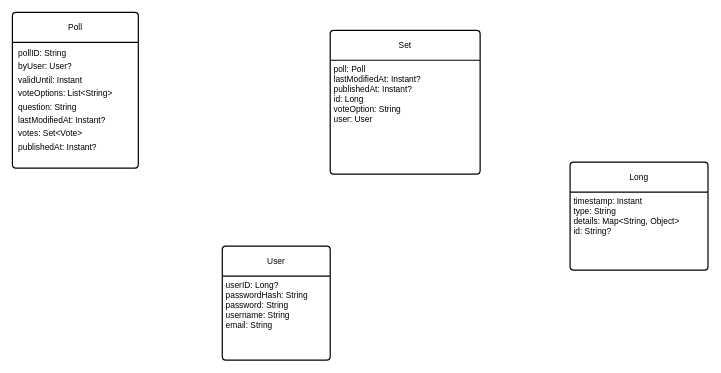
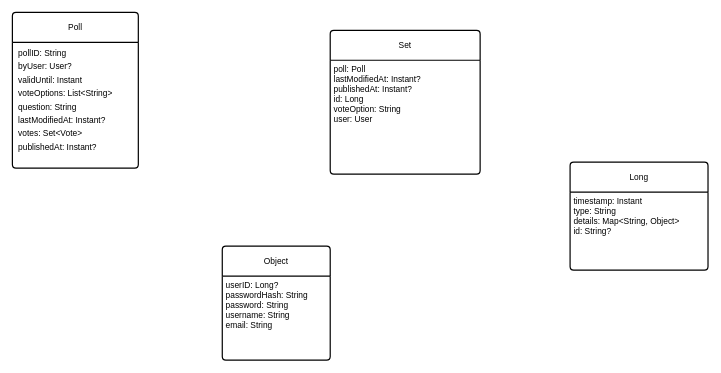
node "User": label "User" -> "Object"
